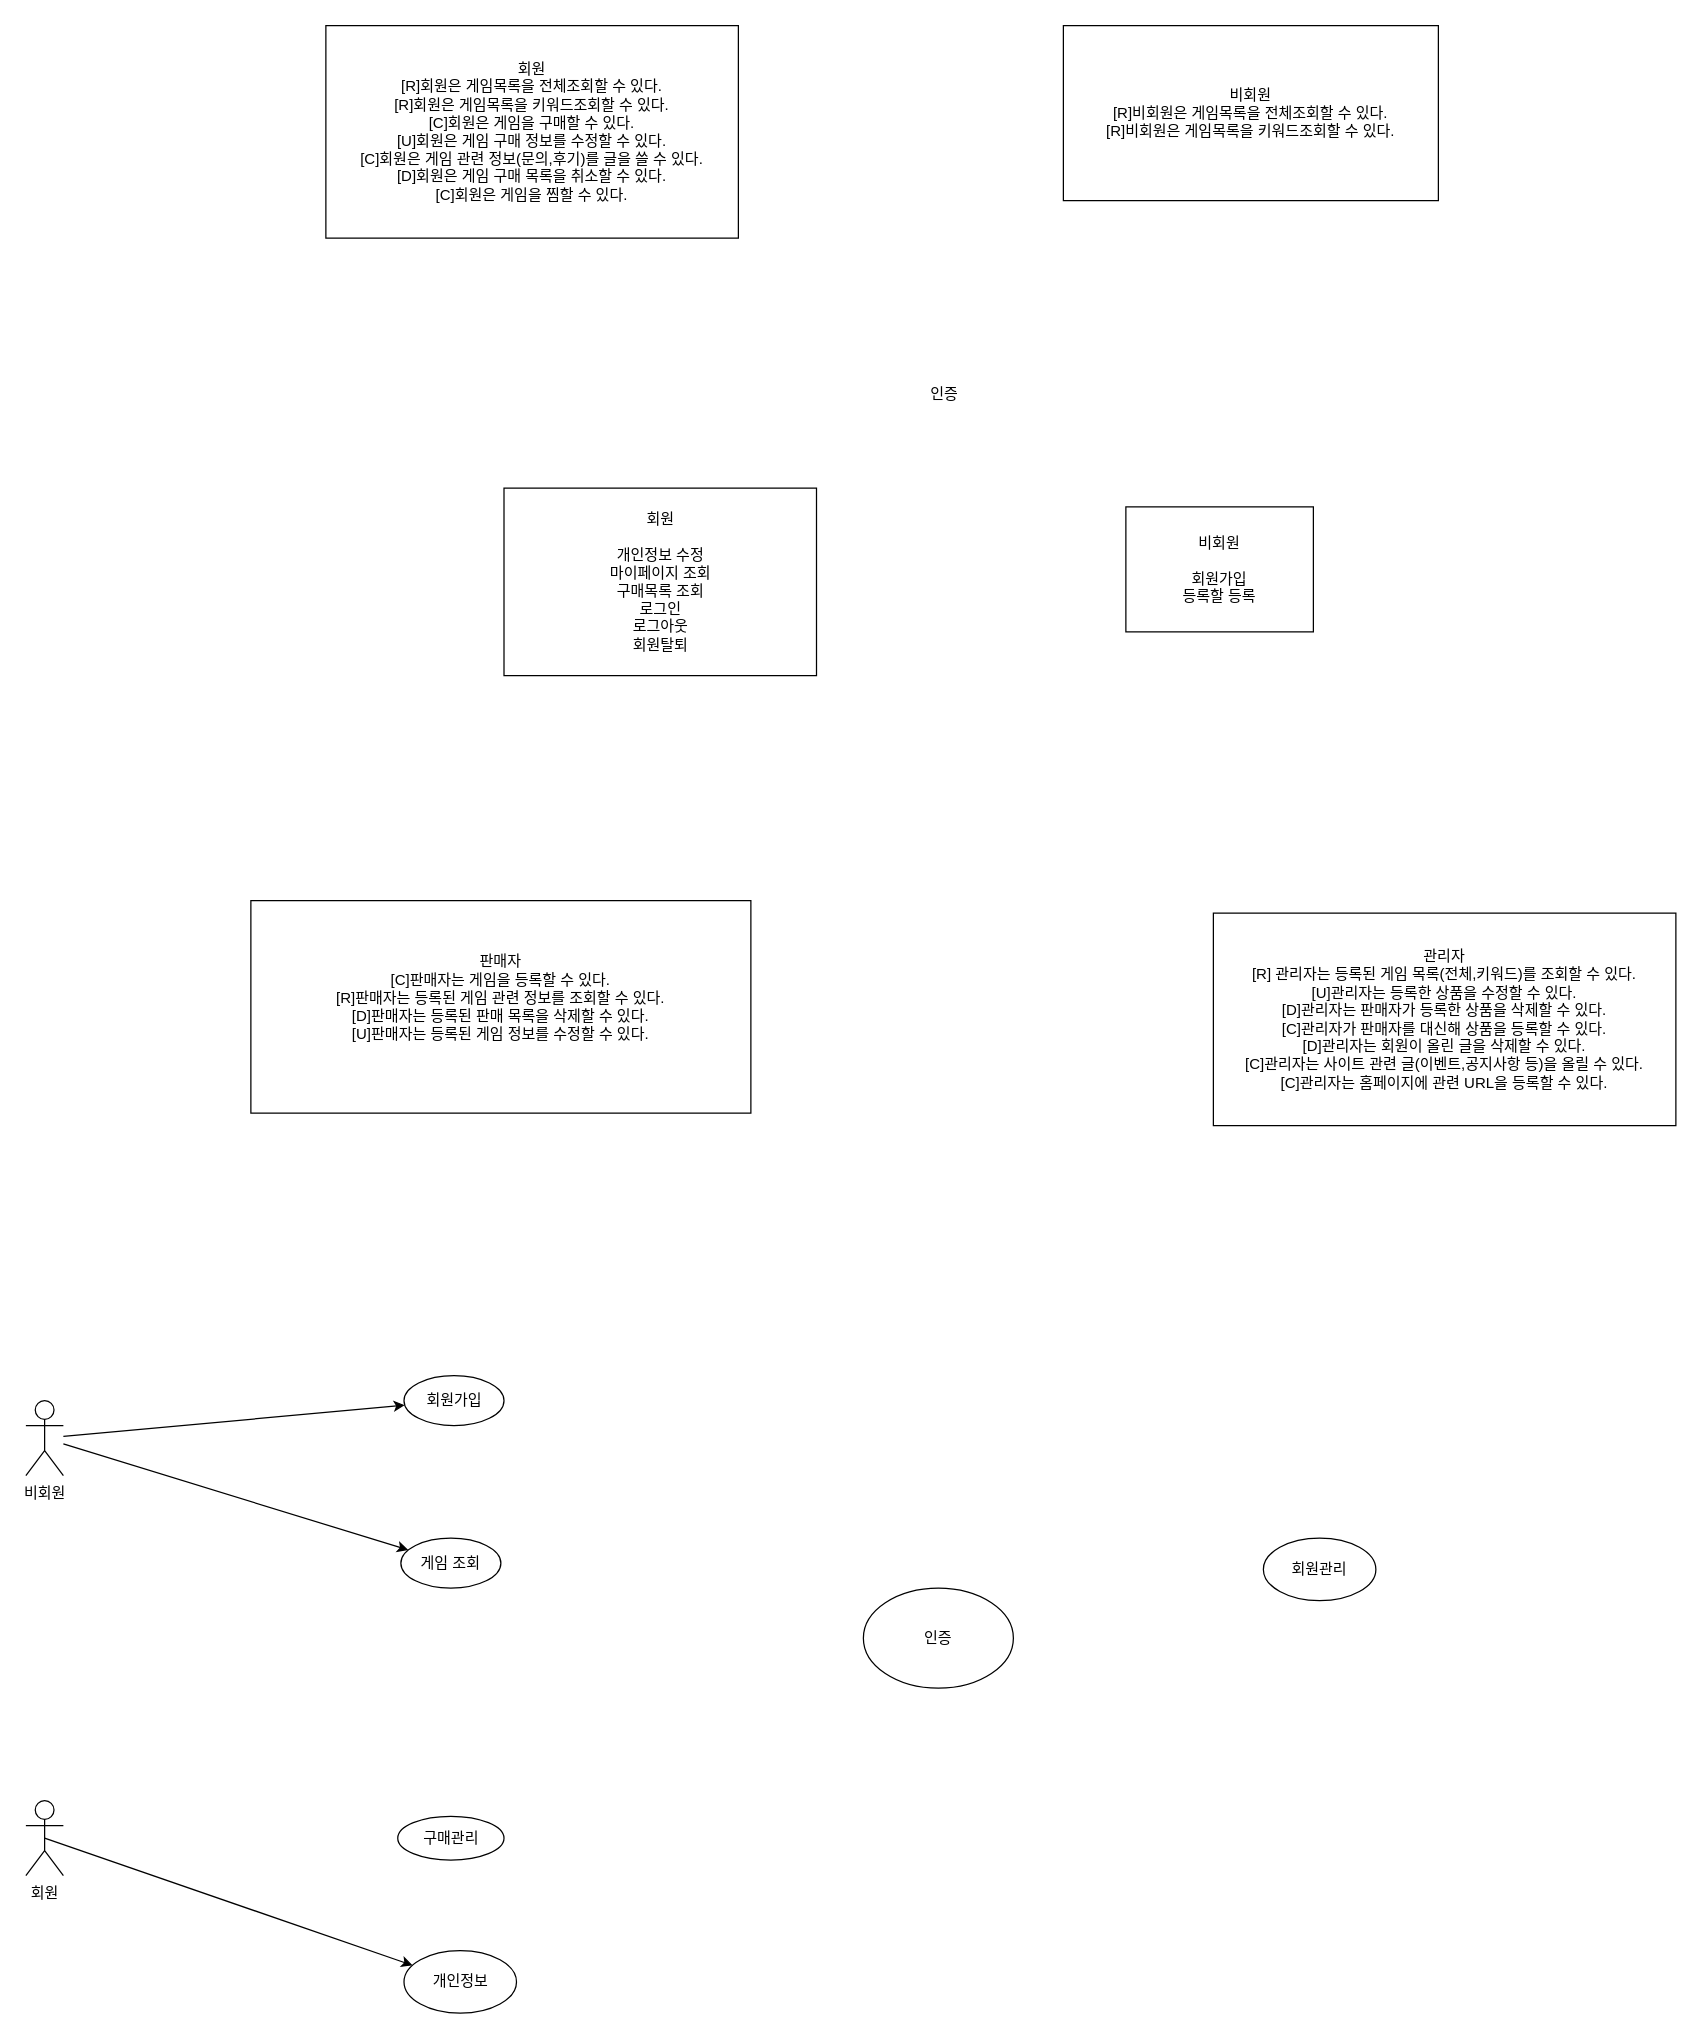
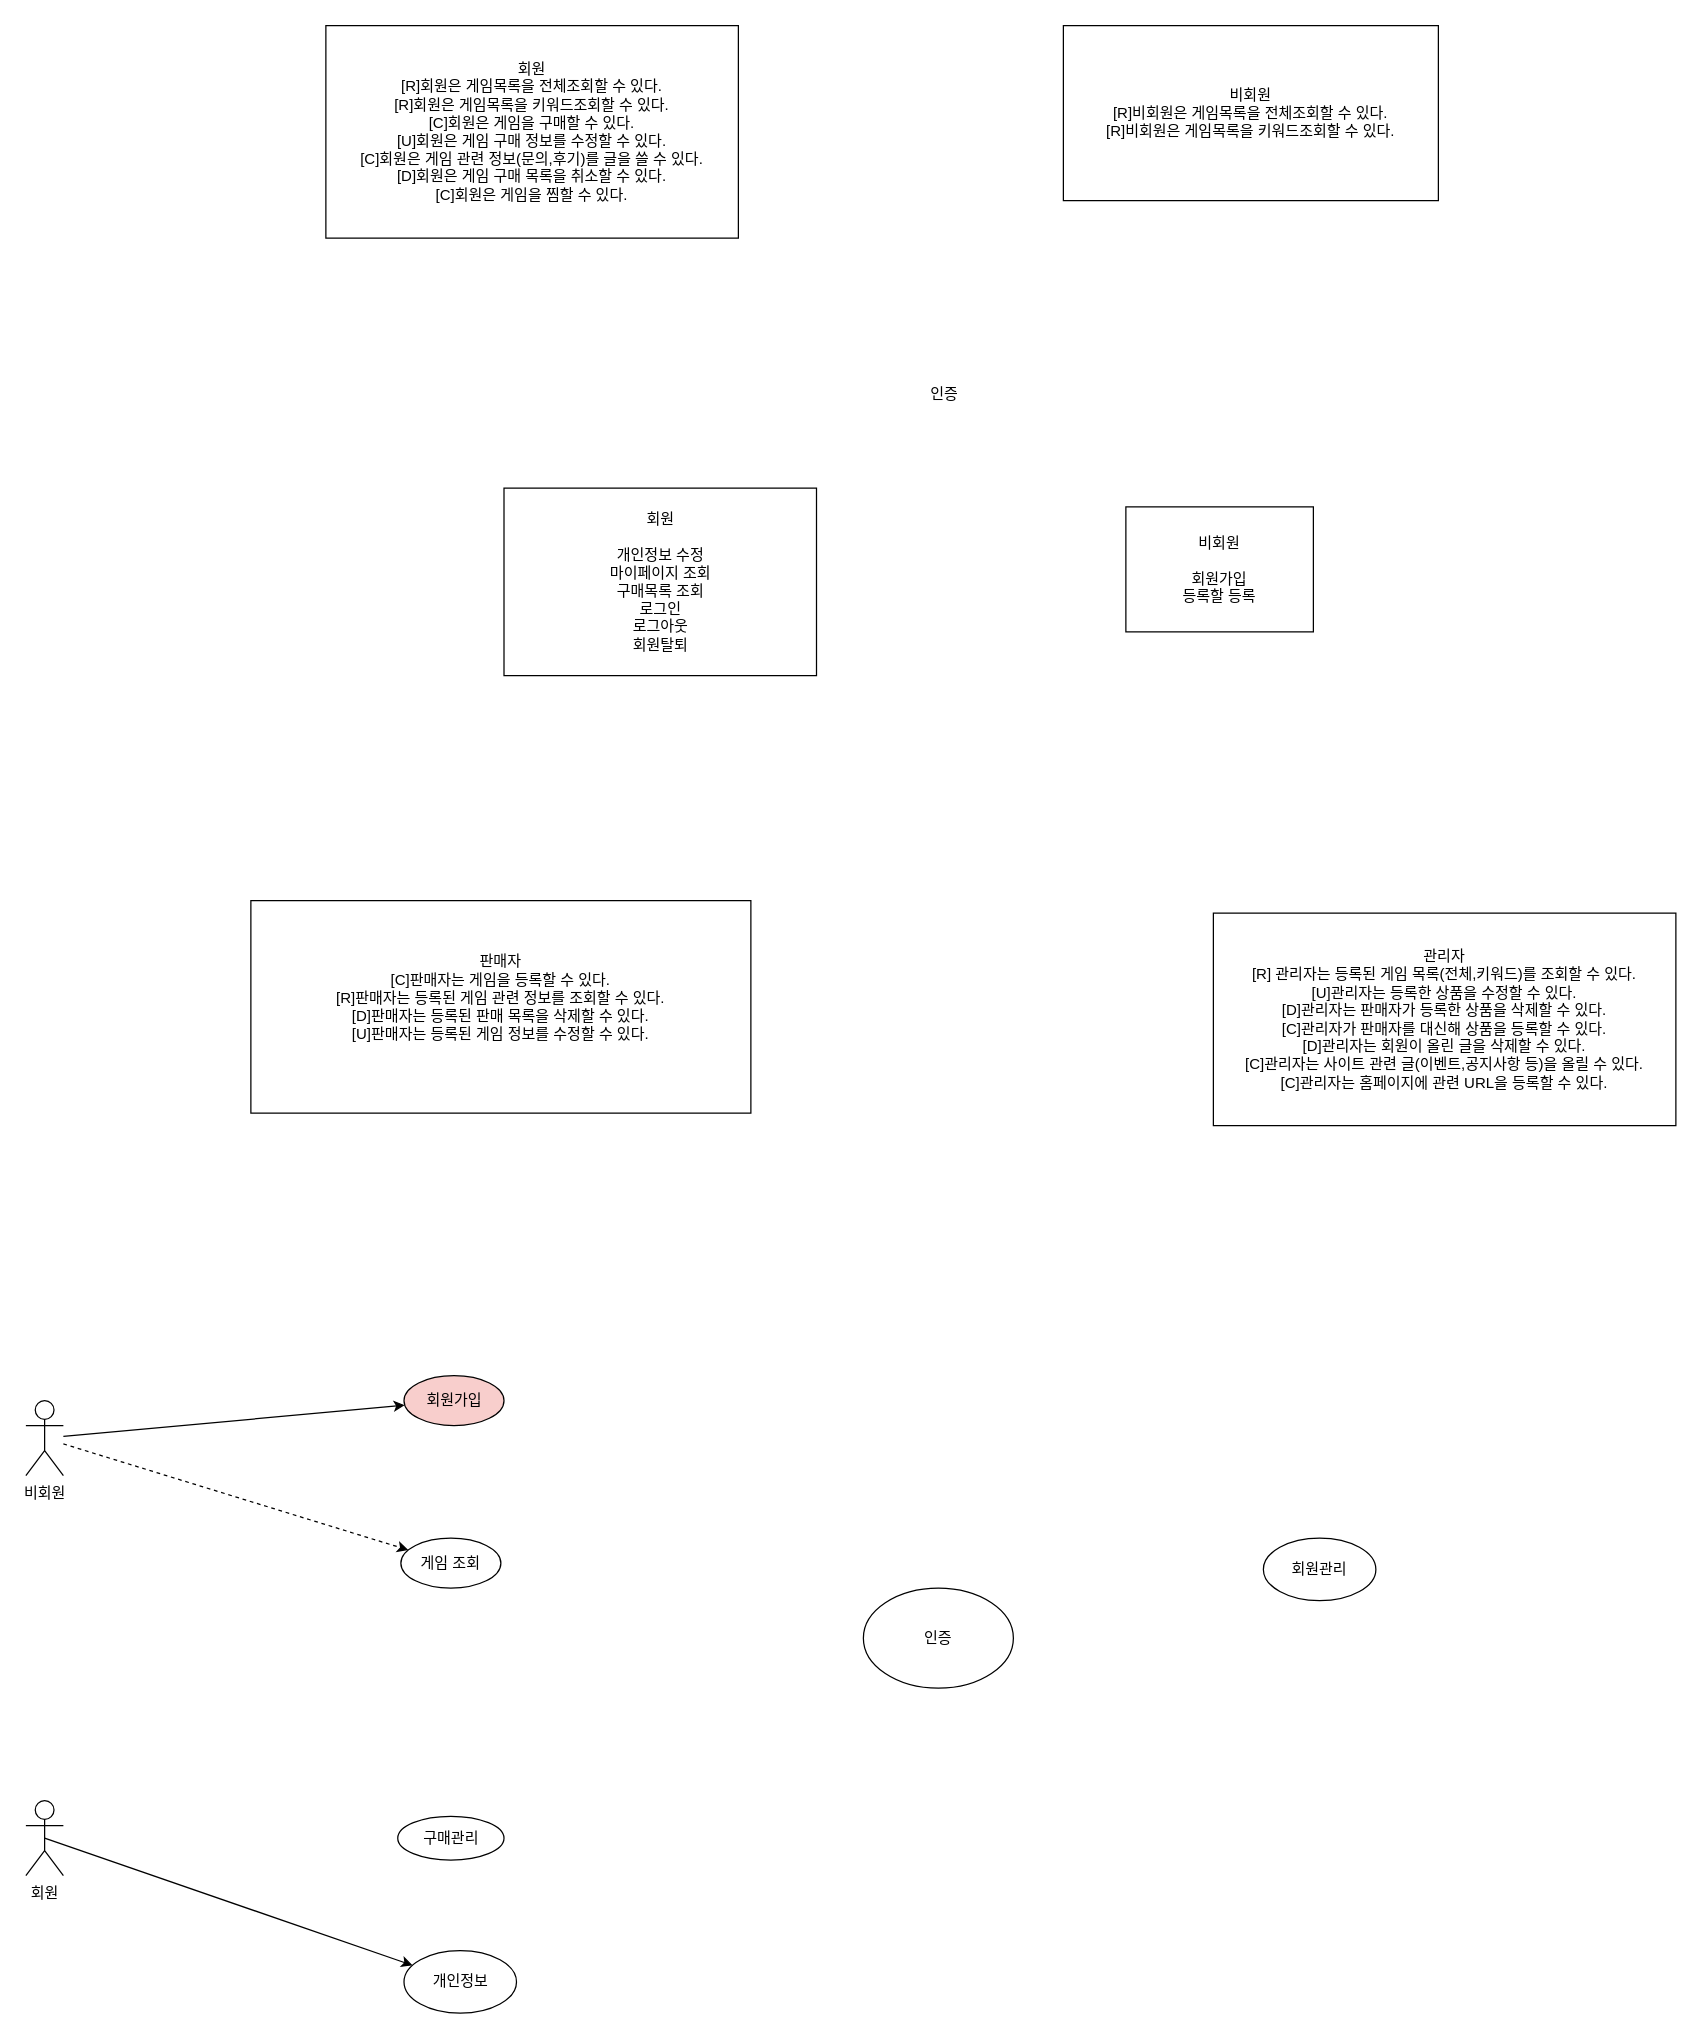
node "회원가입": fillcolor #ffffff -> #f8cecc
edge "비회원" -> "게임 조회": style solid -> dashed
